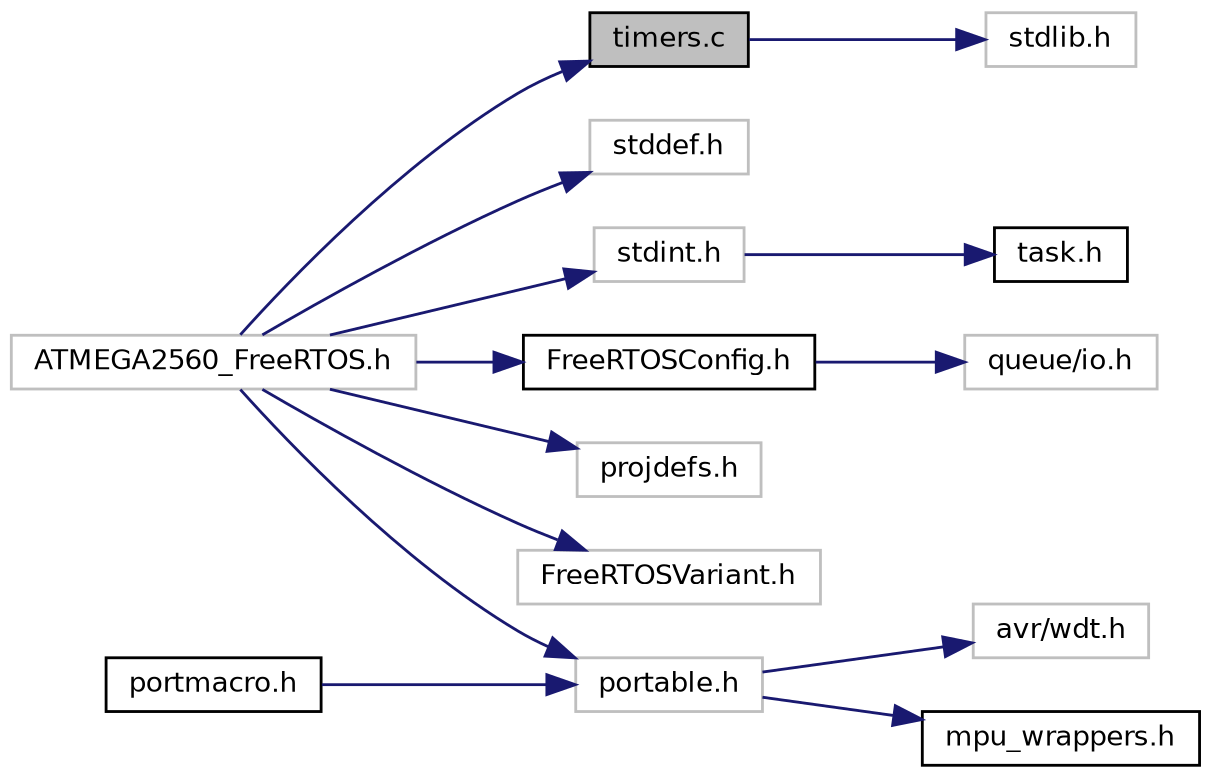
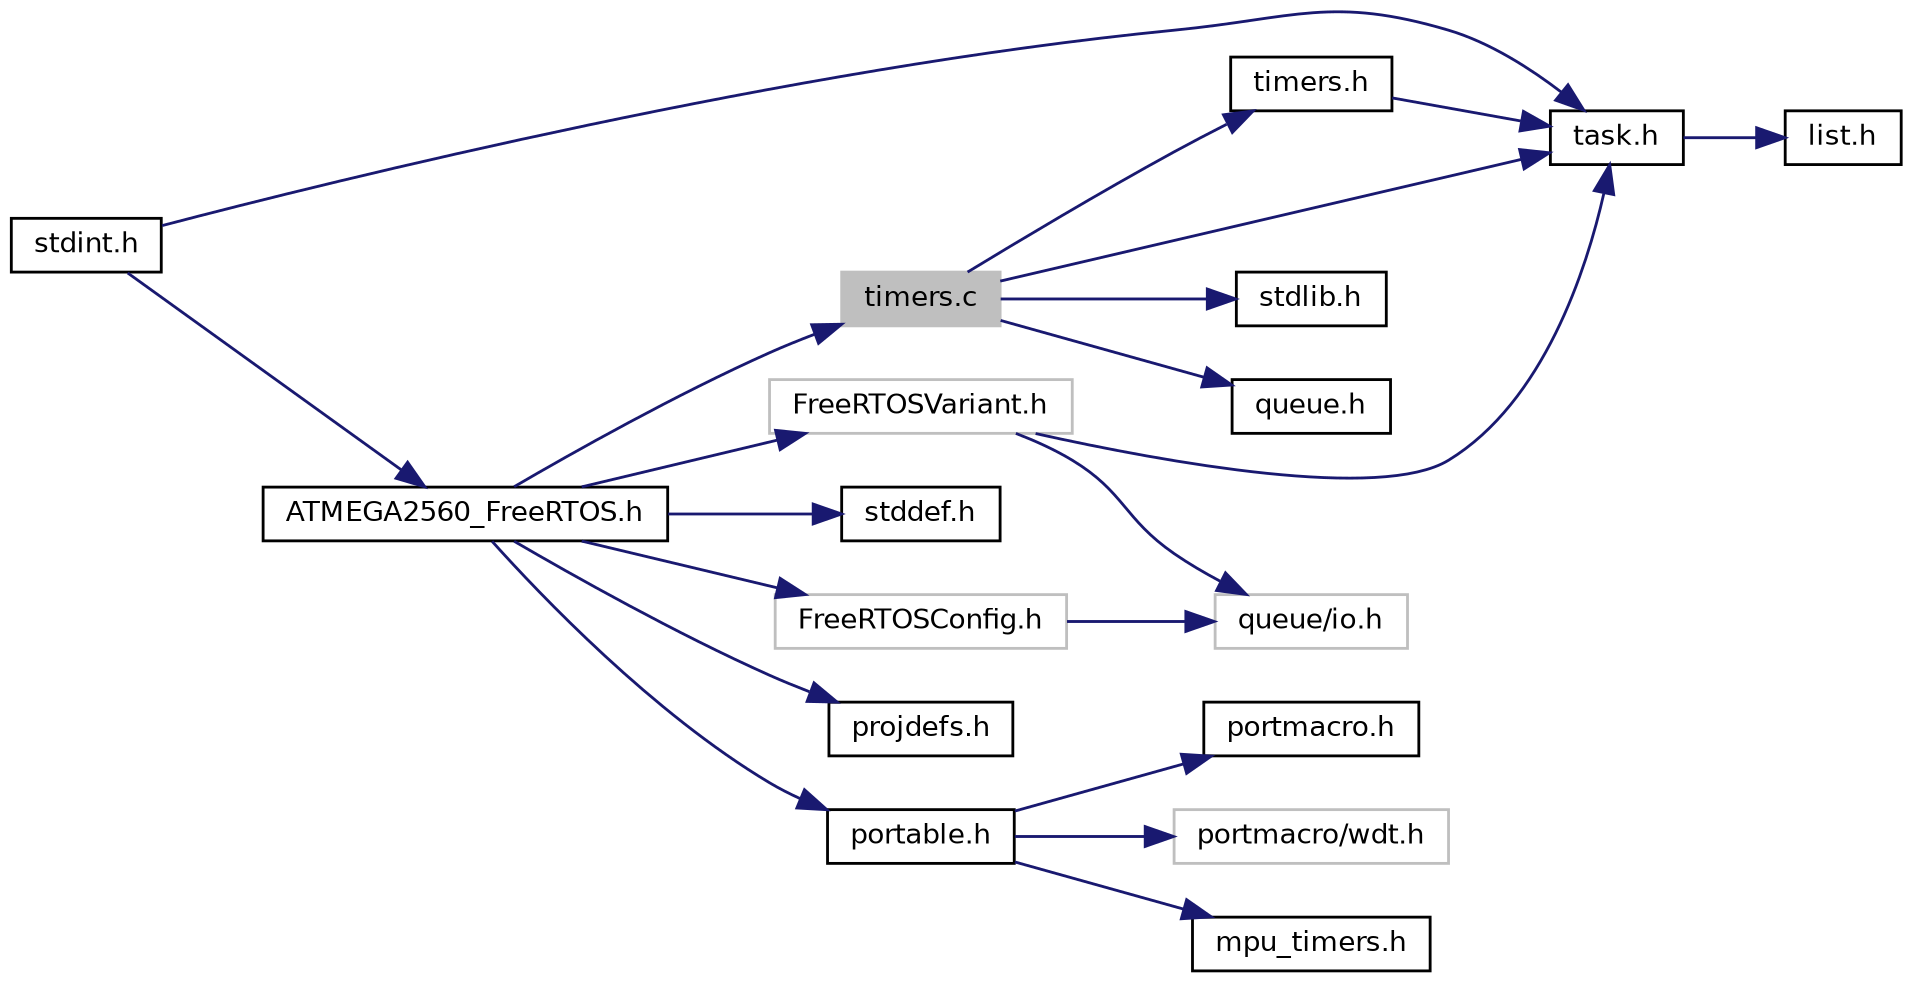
node "timers.c": color black -> grey75
node "stdlib.h": color grey75 -> black
node "timers.h": added
node "list.h": added
node "stddef.h": color grey75 -> black
edge "timers.c" -> "task.h": added
node "stdint.h": color grey75 -> black
edge "ATMEGA2560_FreeRTOS.h" -> "stdint.h": reversed
node "ATMEGA2560_FreeRTOS.h": color grey75 -> black
node "FreeRTOSConfig.h": color black -> grey75
node "queue.h": added
node "projdefs.h": color grey75 -> black
edge "FreeRTOSVariant.h" -> "task.h": added
edge "FreeRTOSVariant.h" -> "queue/io.h": added
node "avr/wdt.h": label "avr/wdt.h" -> "portmacro/wdt.h"
edge "portmacro.h" -> "portable.h": reversed
node "portable.h": color grey75 -> black
node "mpu_wrappers.h": label "mpu_wrappers.h" -> "mpu_timers.h"
